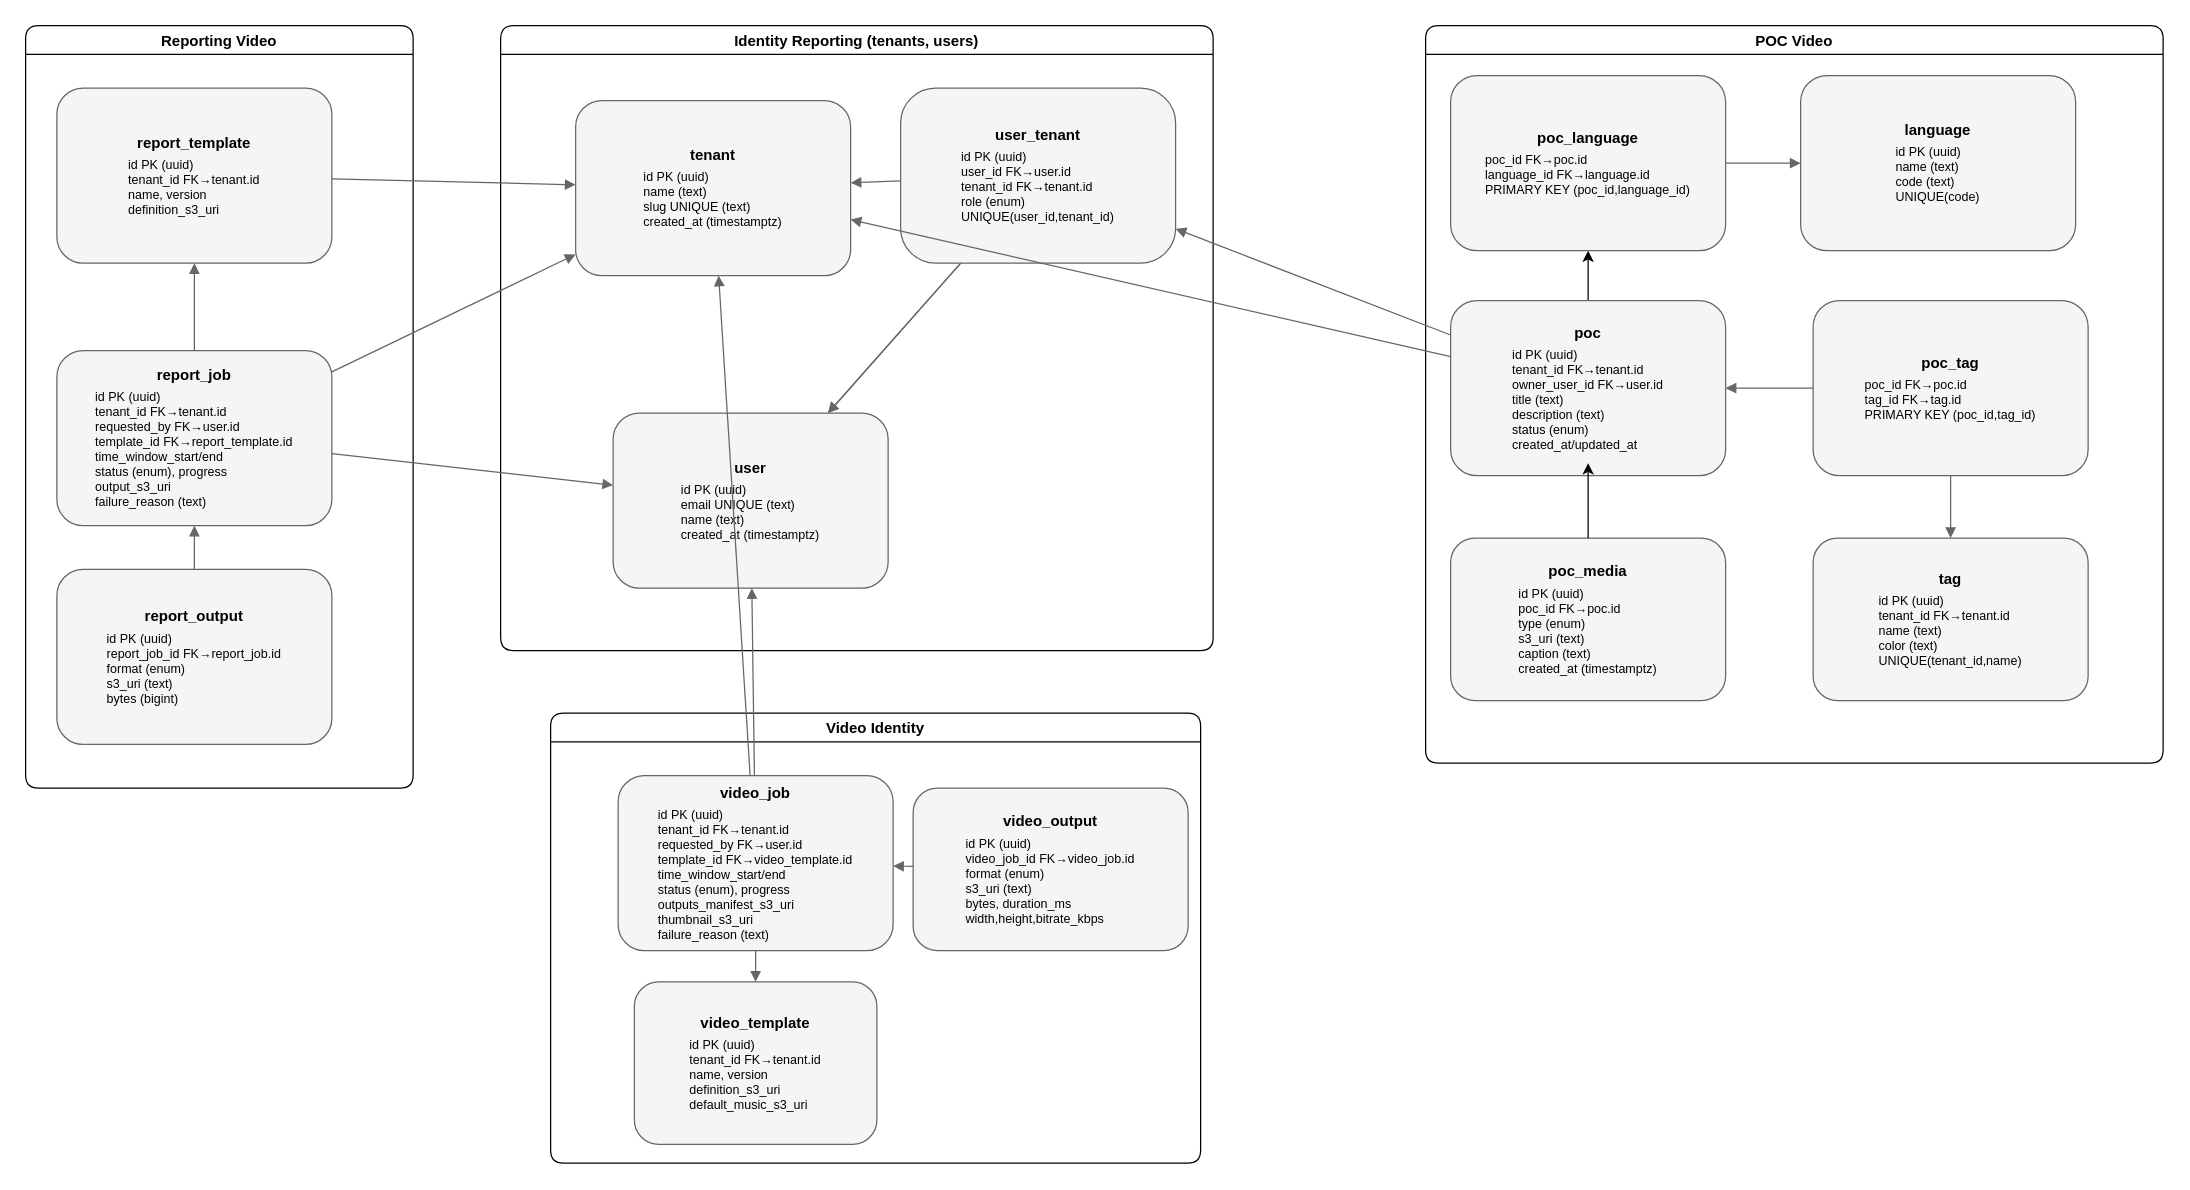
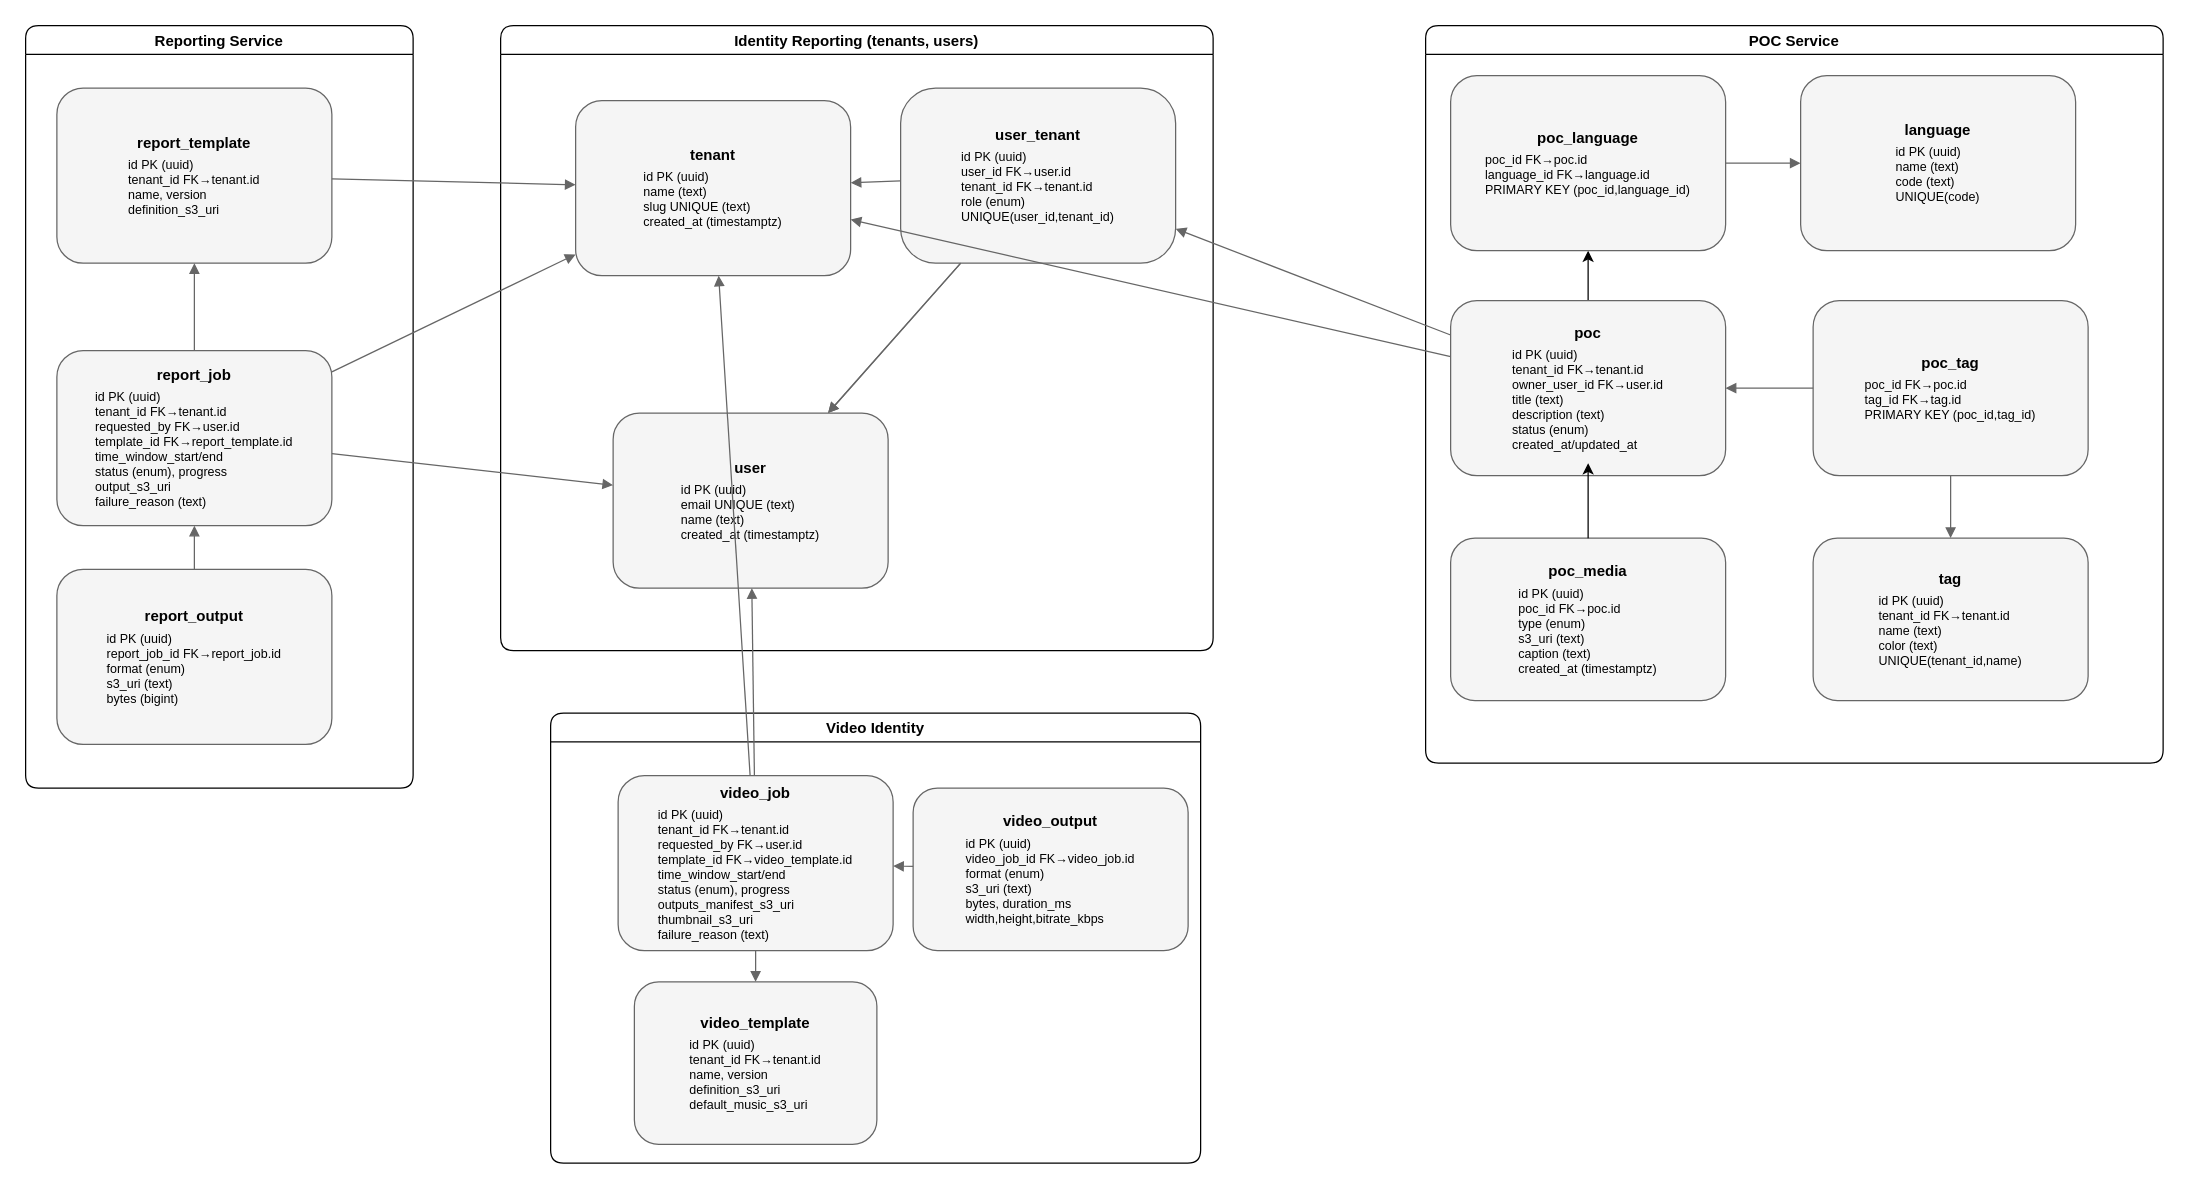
node "Reporting Video": label "Reporting Video" -> "Reporting Service"
node "POC Video": label "POC Video" -> "POC Service"
